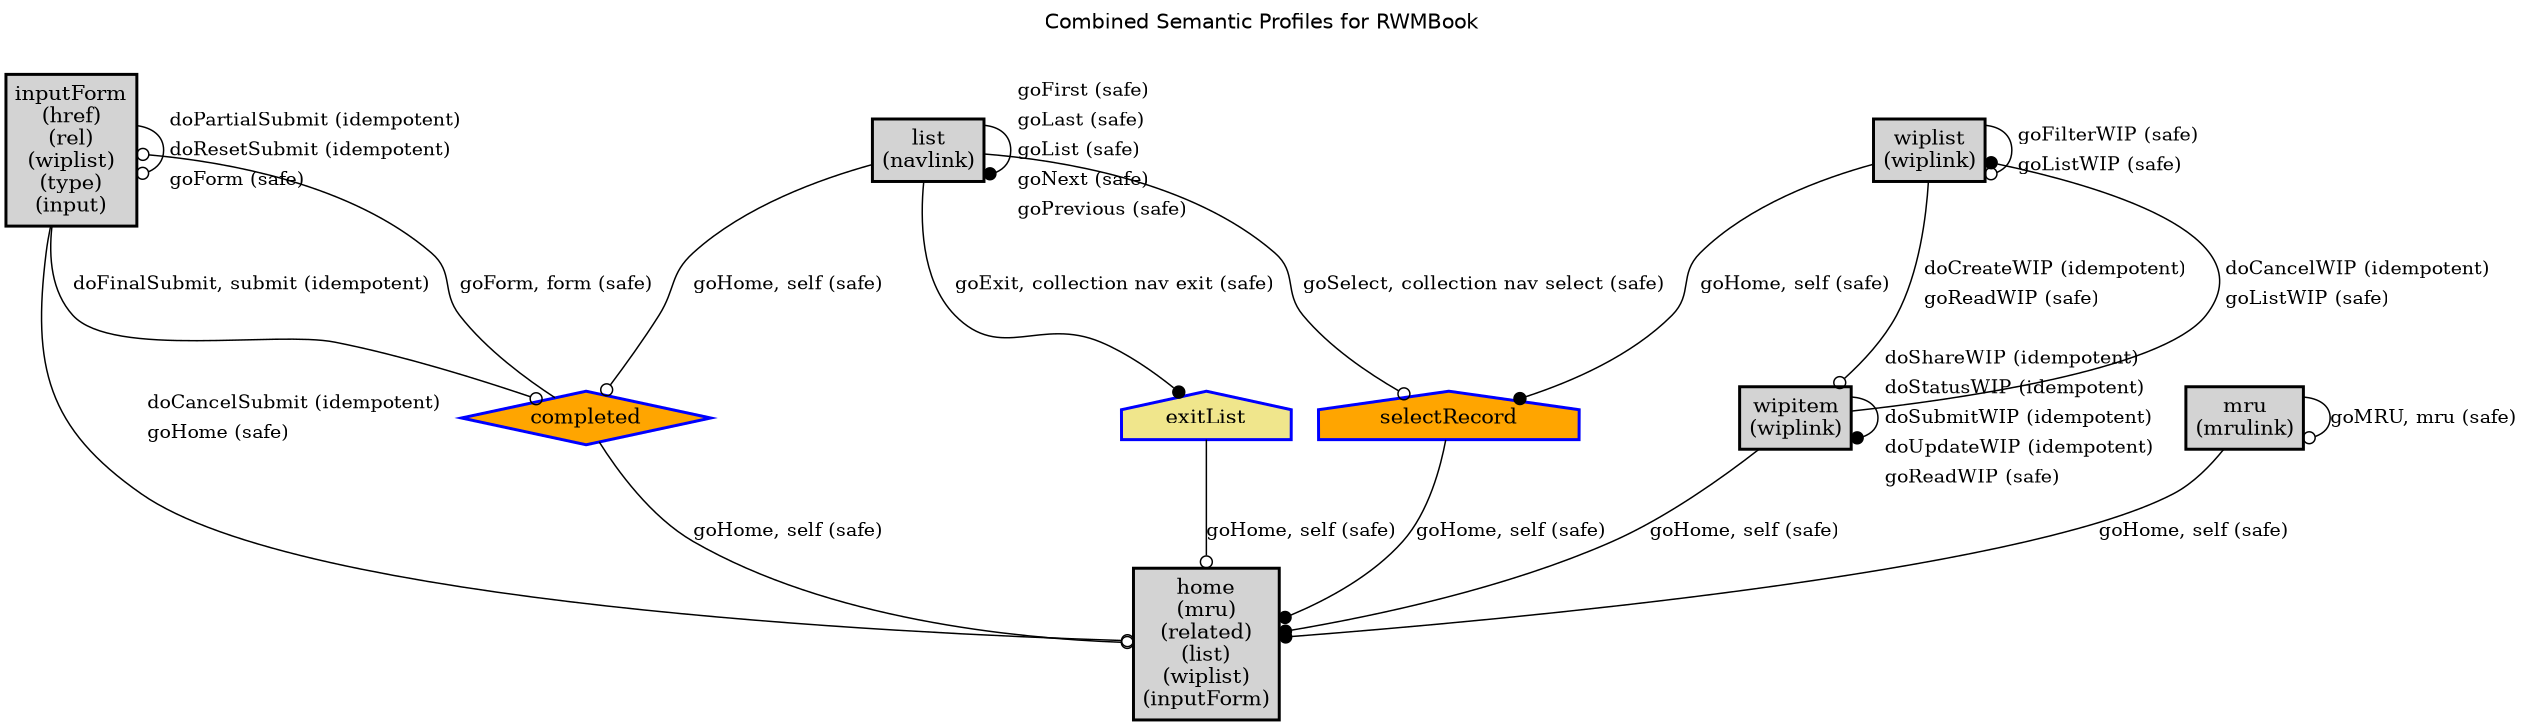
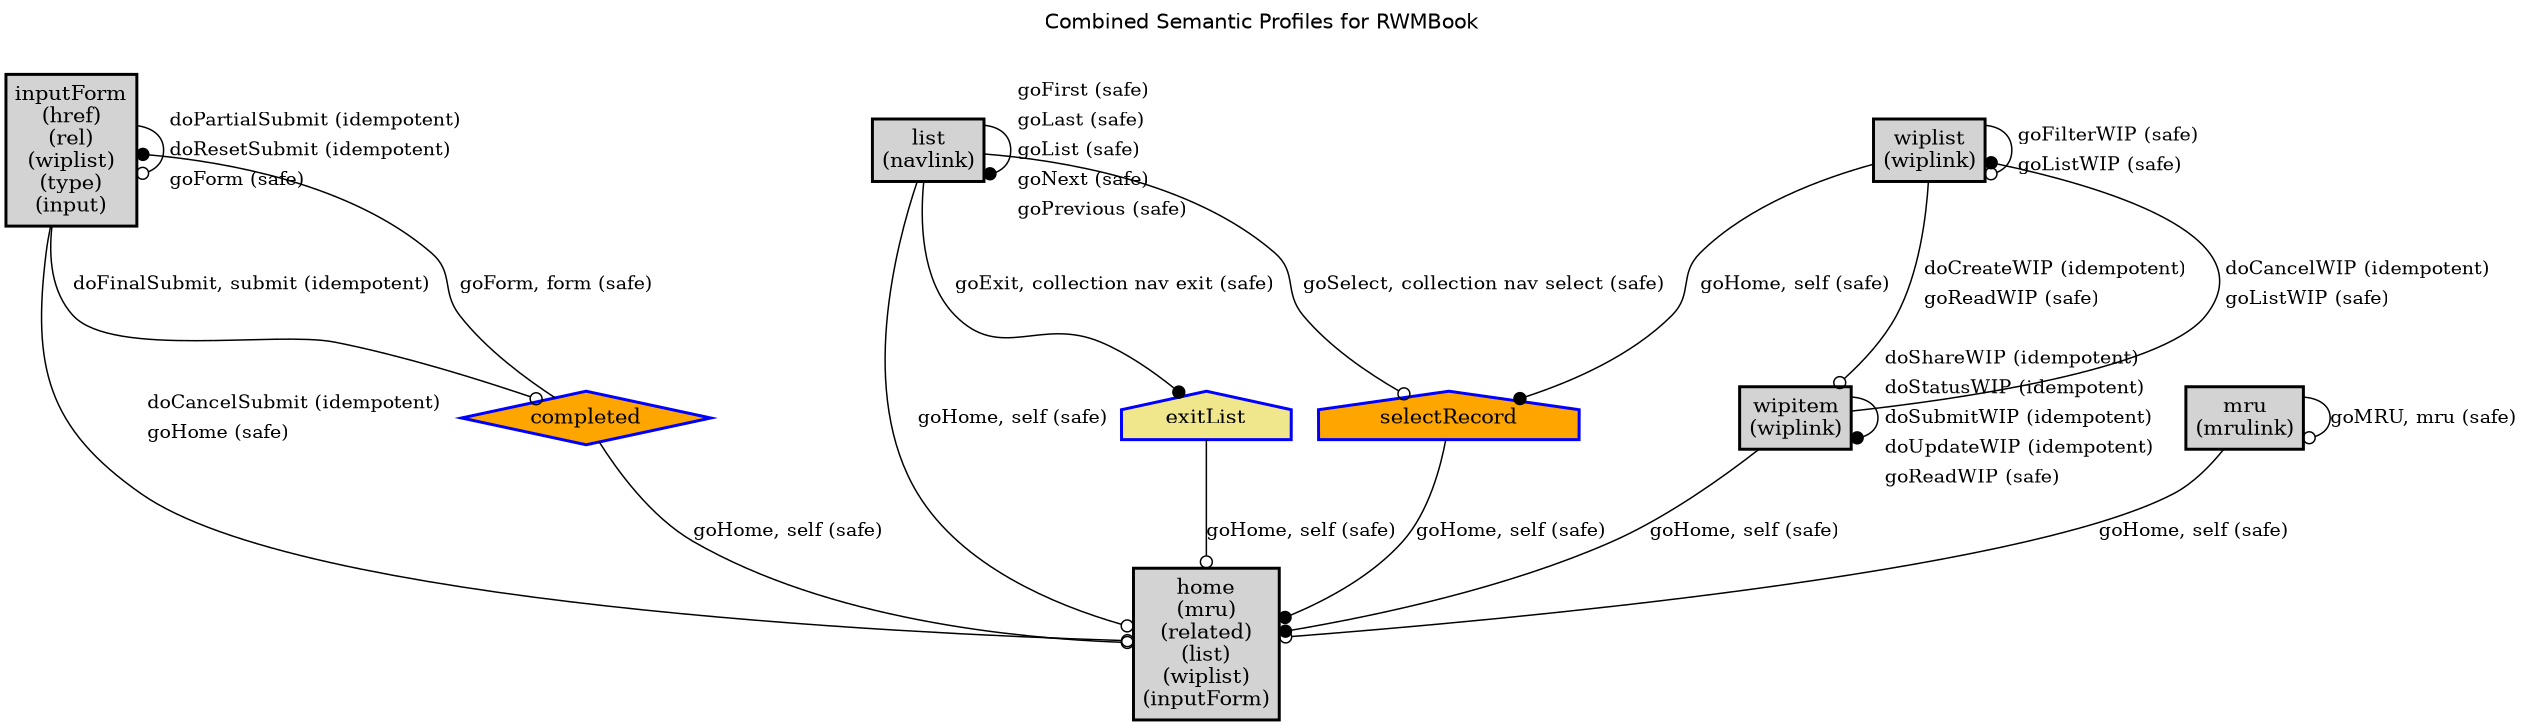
edge "completed" -> "inputForm": arrowhead odot -> dot
edge "list" -> "completed": now "list" -> "home"
edge "mru" -> "home": arrowhead dot -> odot
